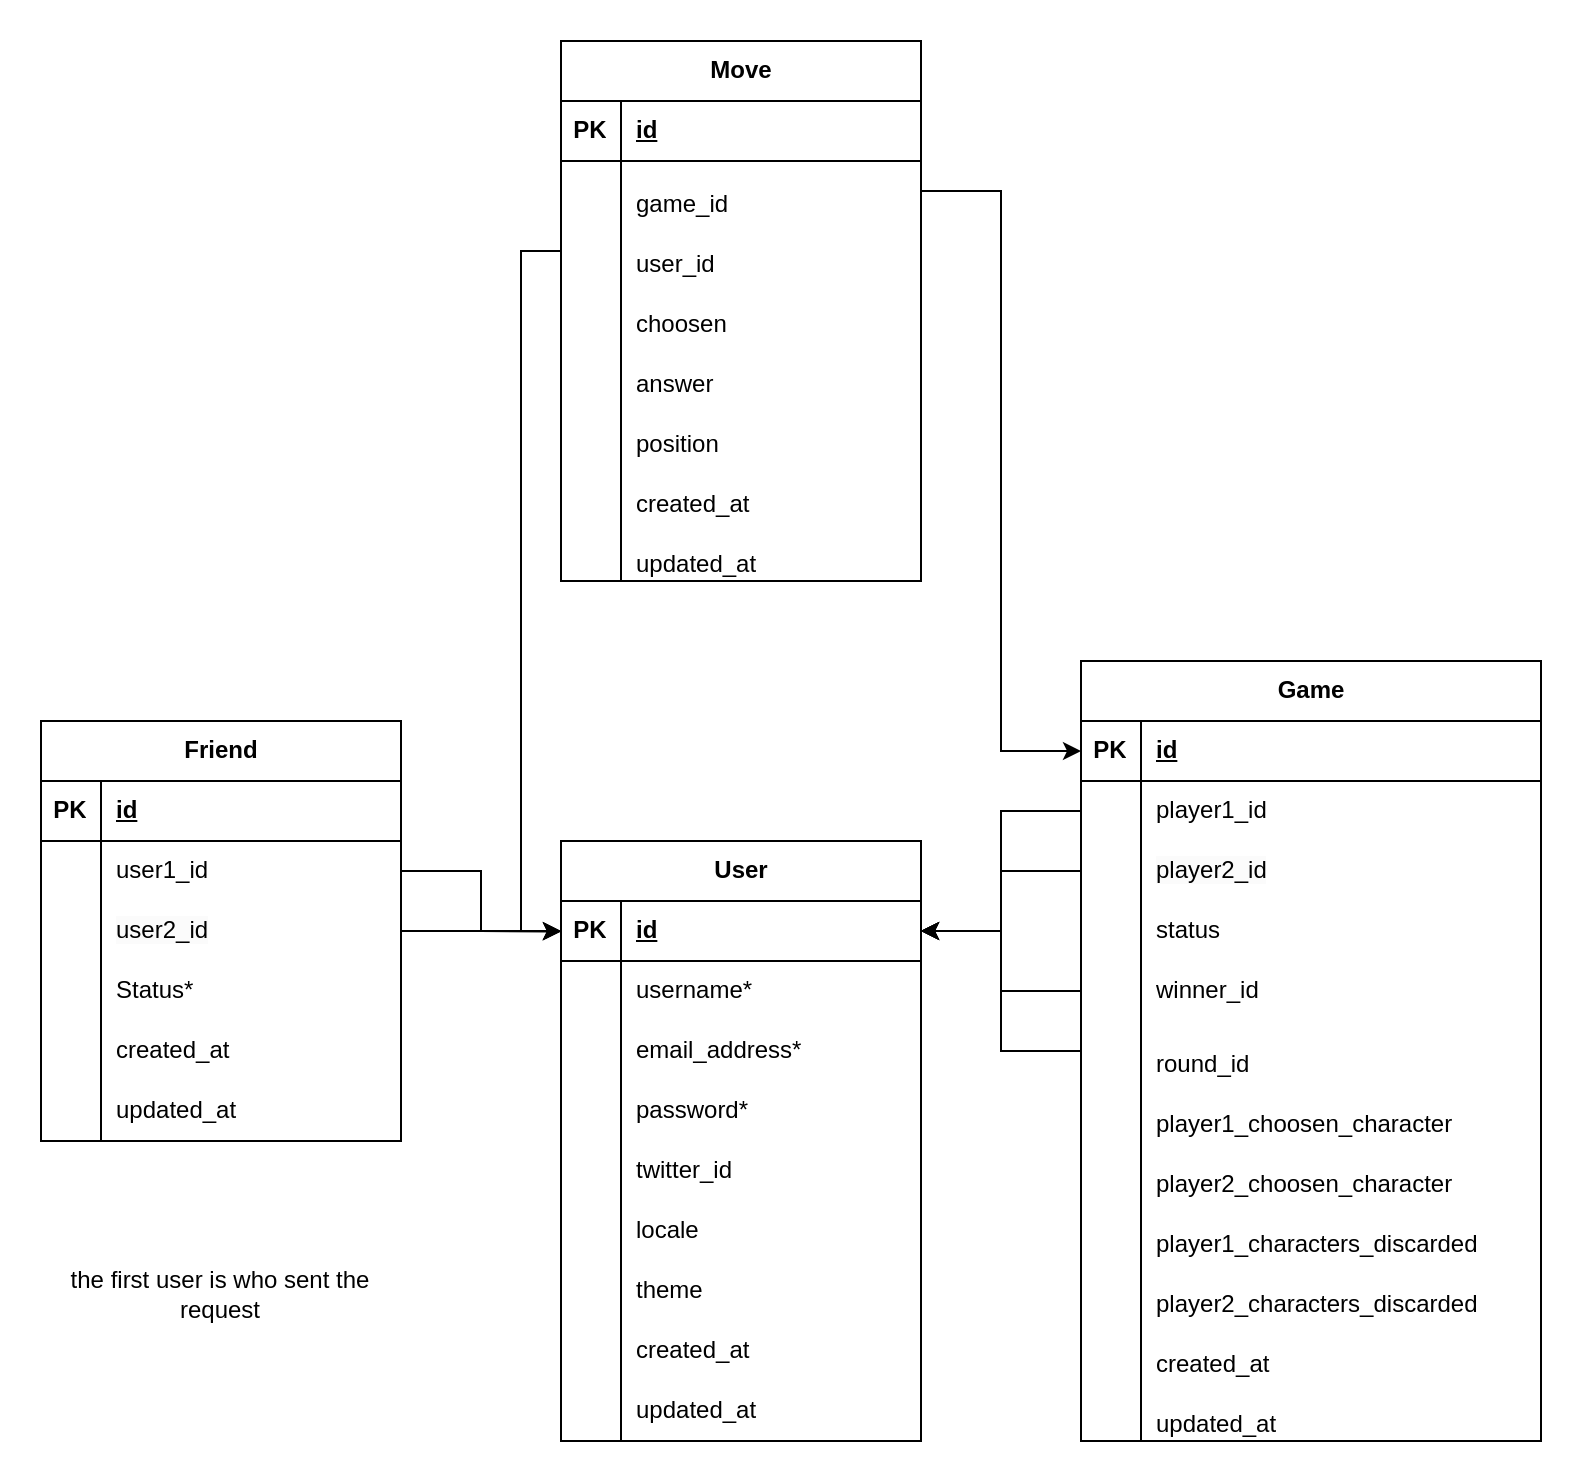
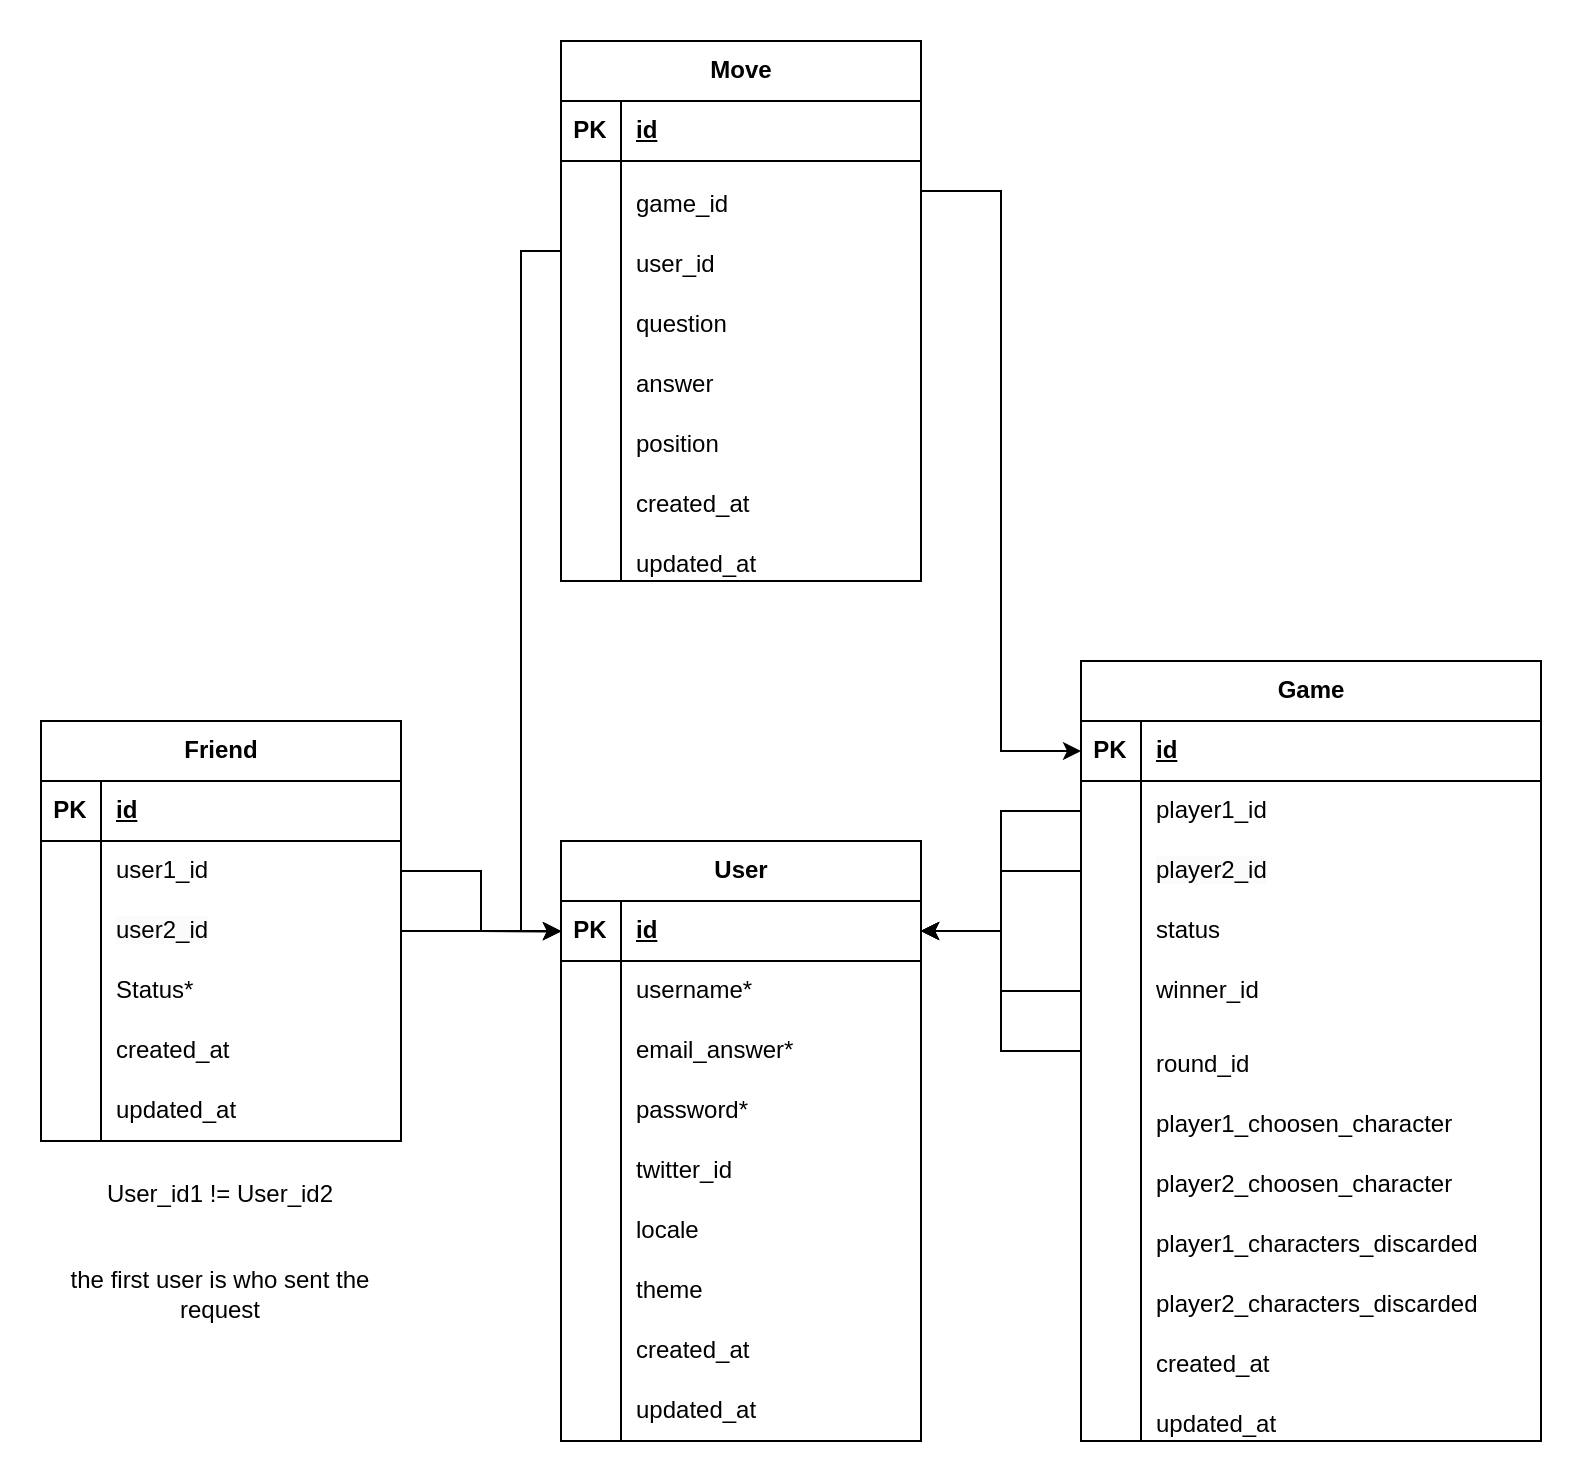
node "choosen": label "choosen" -> "question"
node "email_address*": label "email_address*" -> "email_answer*"
node "User_id1 != User_id2": added
